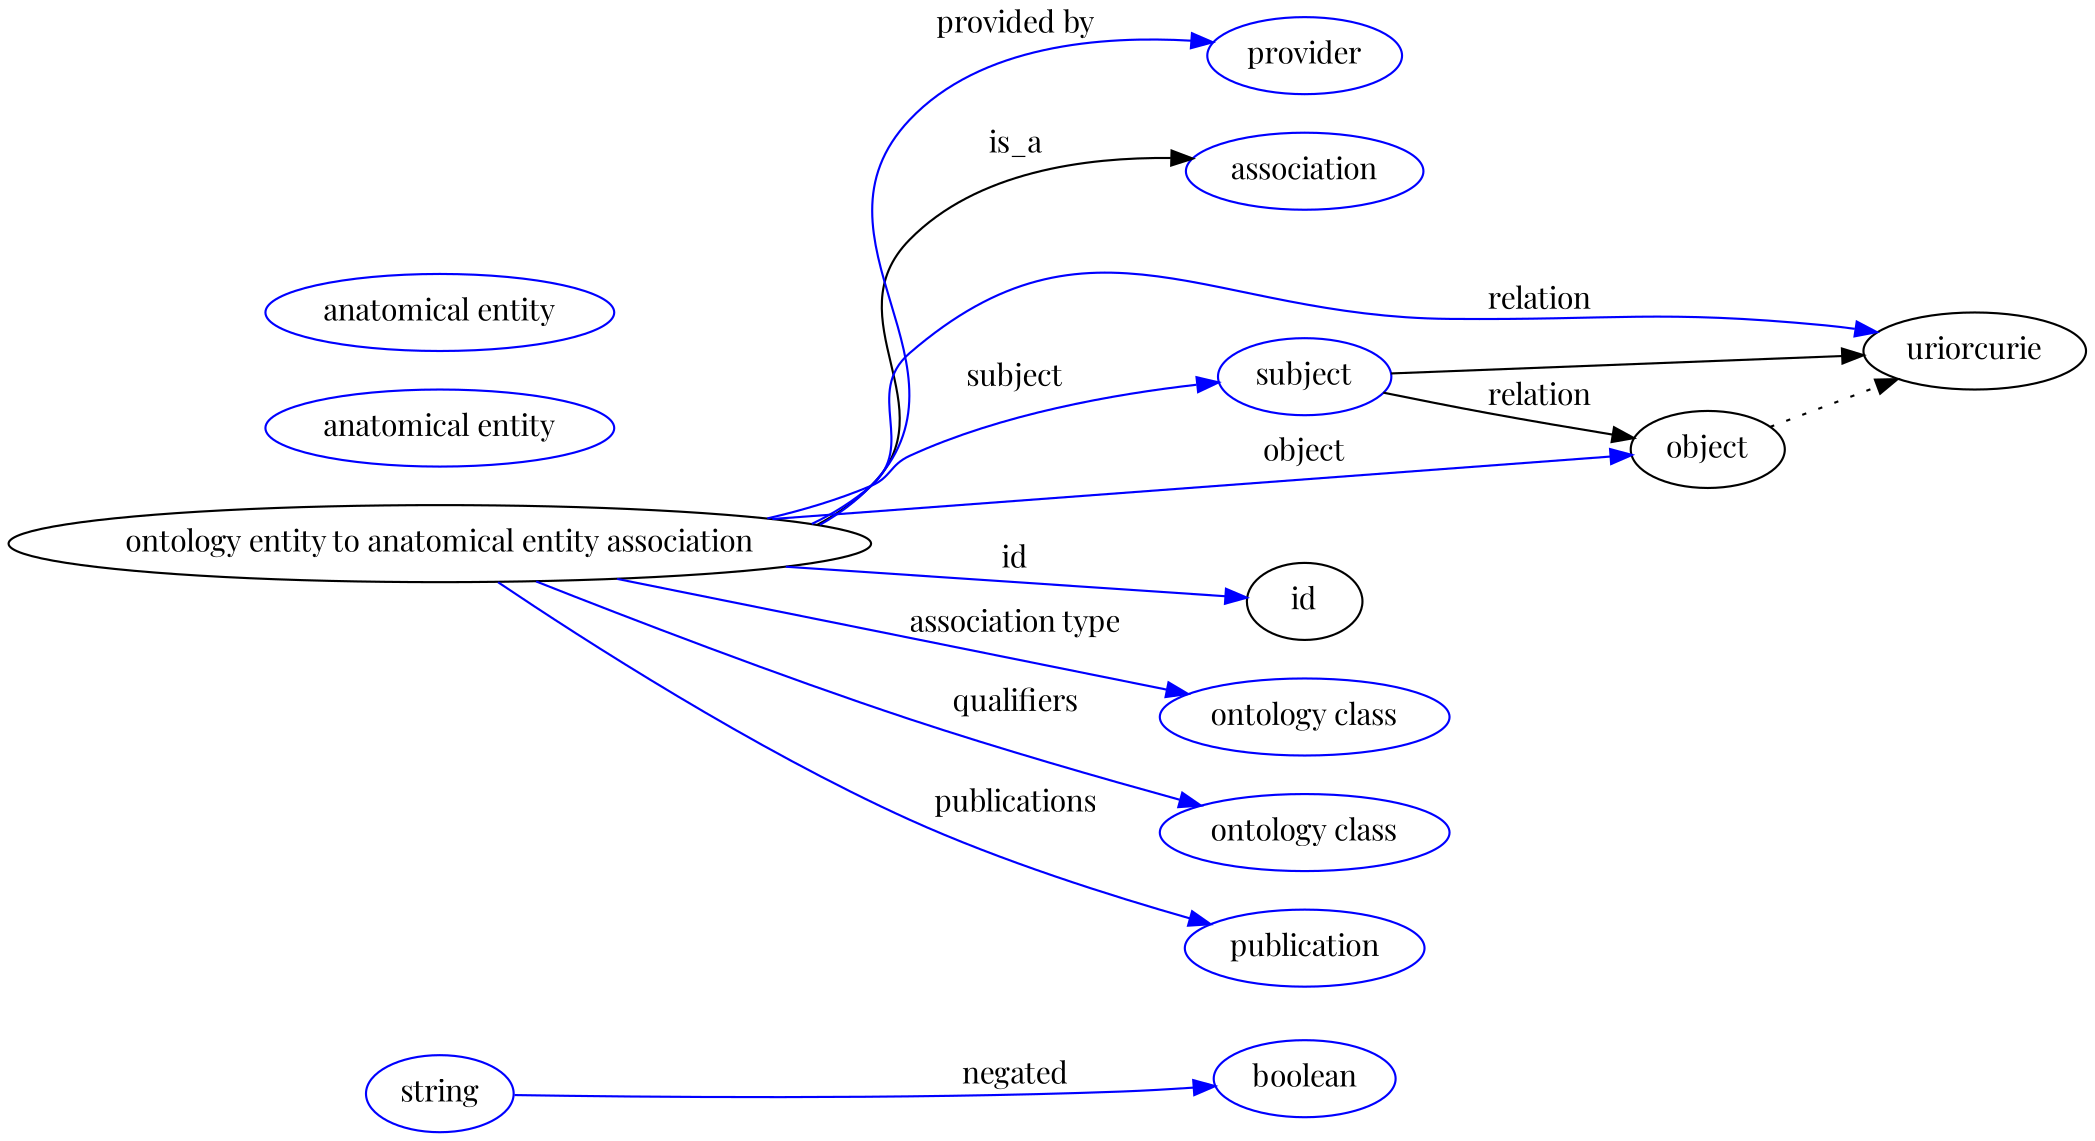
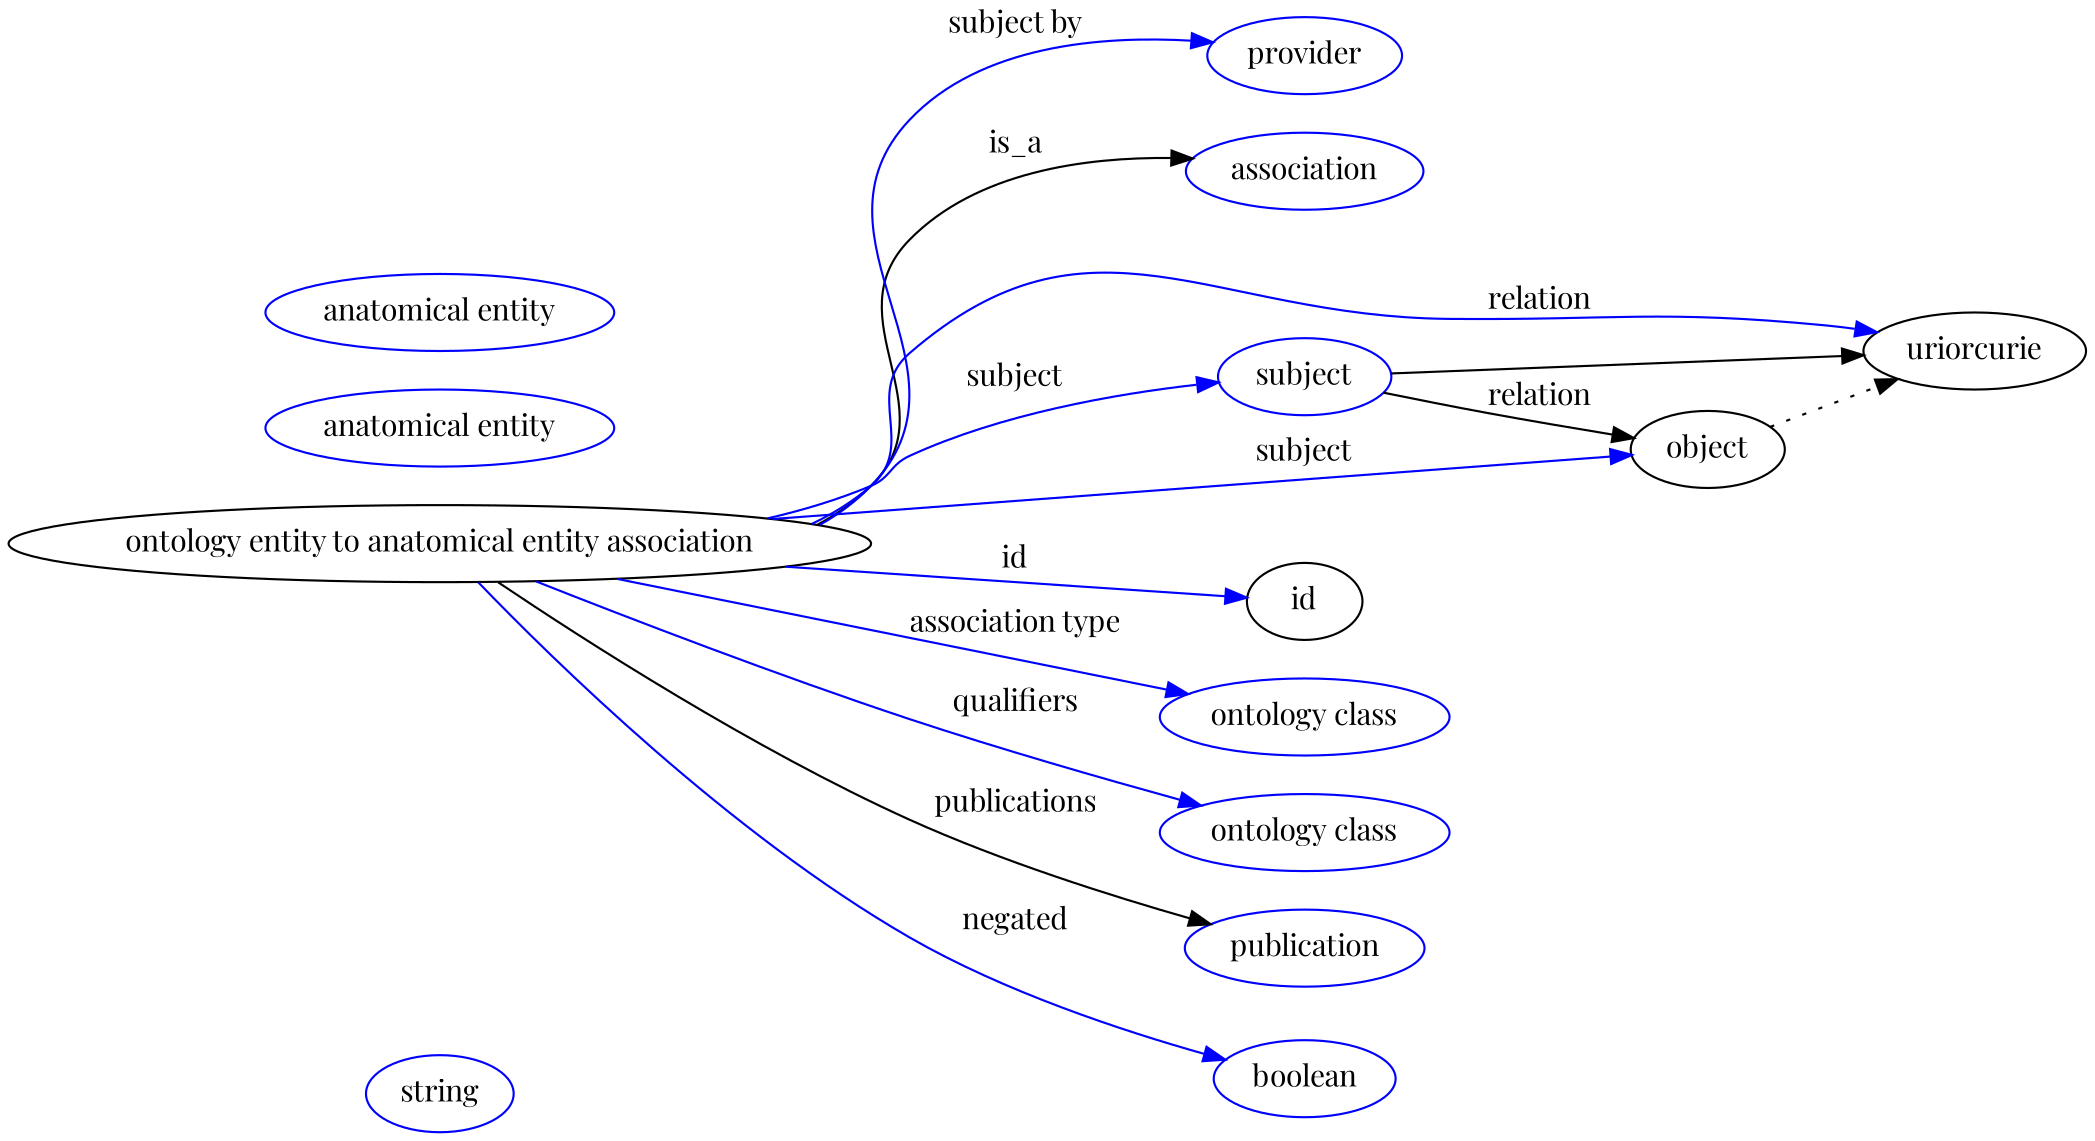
edge "ontology entity to anatomical entity association" -> "provider": label "provided by" -> "subject by"
edge "ontology entity to anatomical entity association" -> "object": label "object" -> "subject"
edge "ontology entity to anatomical entity association" -> "publication": color blue -> black
edge "string" -> "boolean": now "ontology entity to anatomical entity association" -> "boolean"
